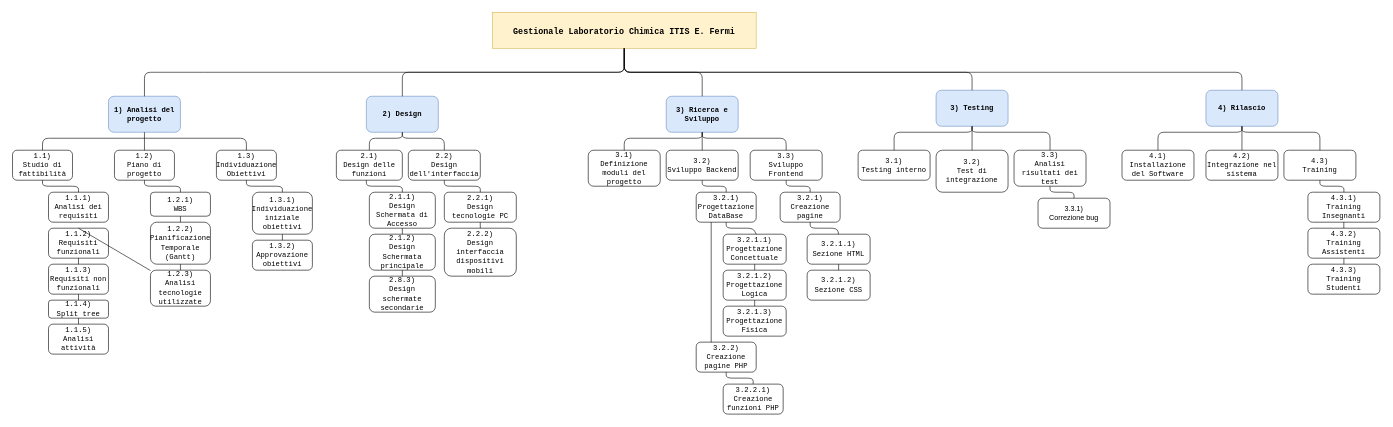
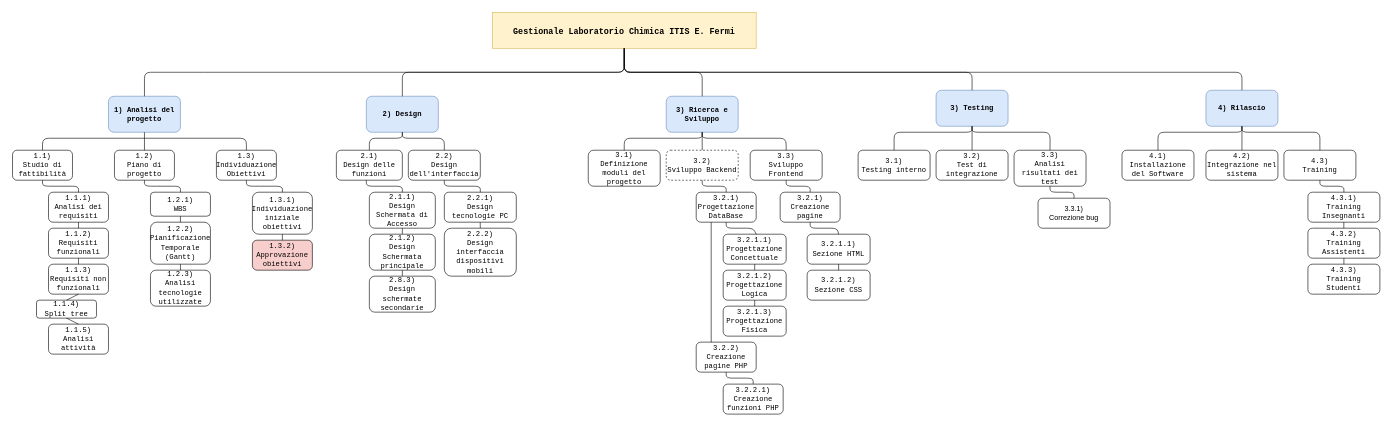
node "3.2) Sviluppo Backend": style solid -> dashed
node "3.2) Test di integrazione": size 72x42 -> 72x30
edge "1.1.2) Requisiti funzionali" -- "1.2.3) Analisi tecnologie utilizzate": now "1.1.2) Requisiti funzionali" -- "1.1.1) Analisi dei requisiti"
node "1.3.2) Approvazione obiettivi": fillcolor #ffffff -> #f8cecc
node "1.1.4) Split tree": moved (78, 309) -> (66, 309)
